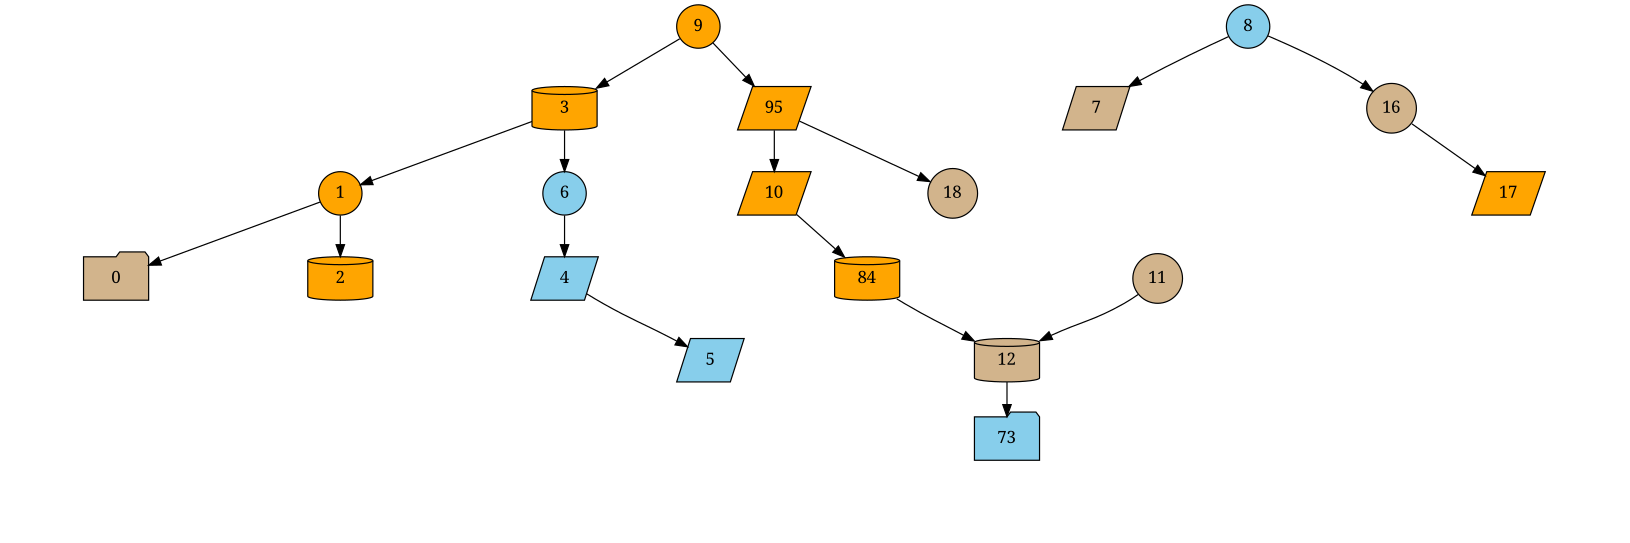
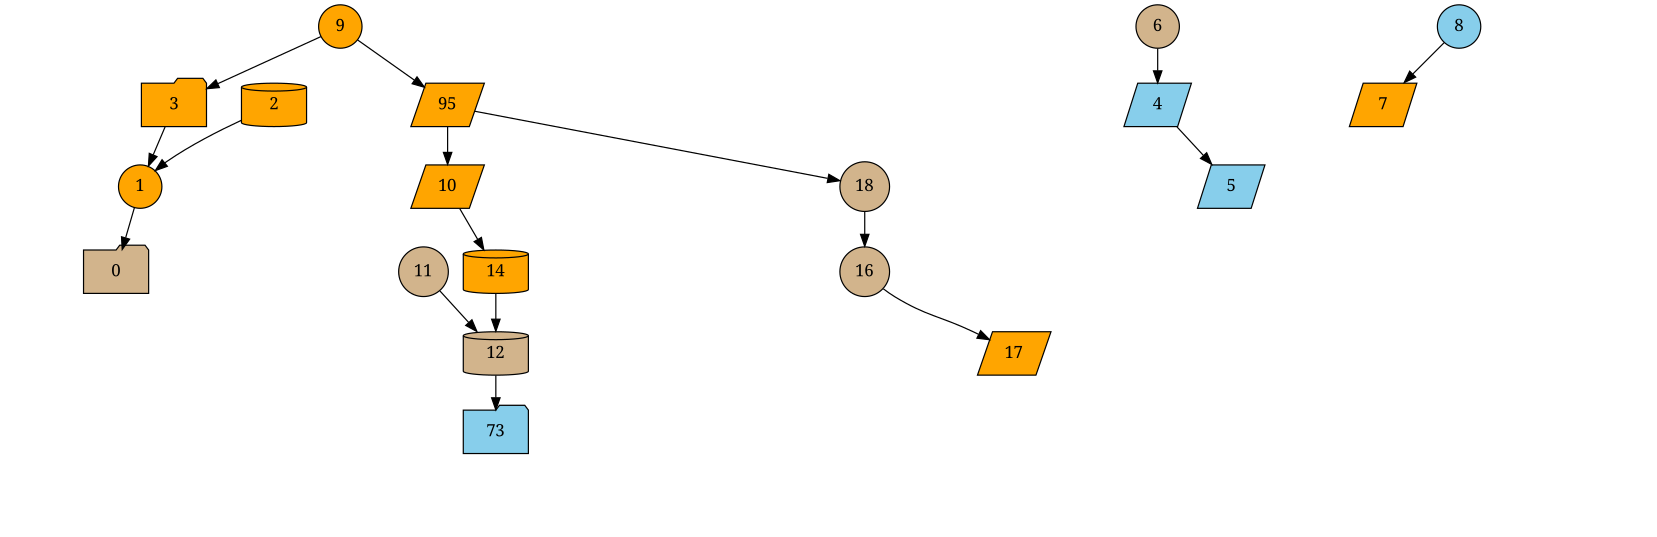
edge "8" -> "16": now "18" -> "16"
node "3": shape cylinder -> folder
node "7": fillcolor tan -> orange
edge "3" -> "6": removed
node "6": fillcolor skyblue -> tan
edge "1" -> "2": reversed
node "84": label "84" -> "14"
